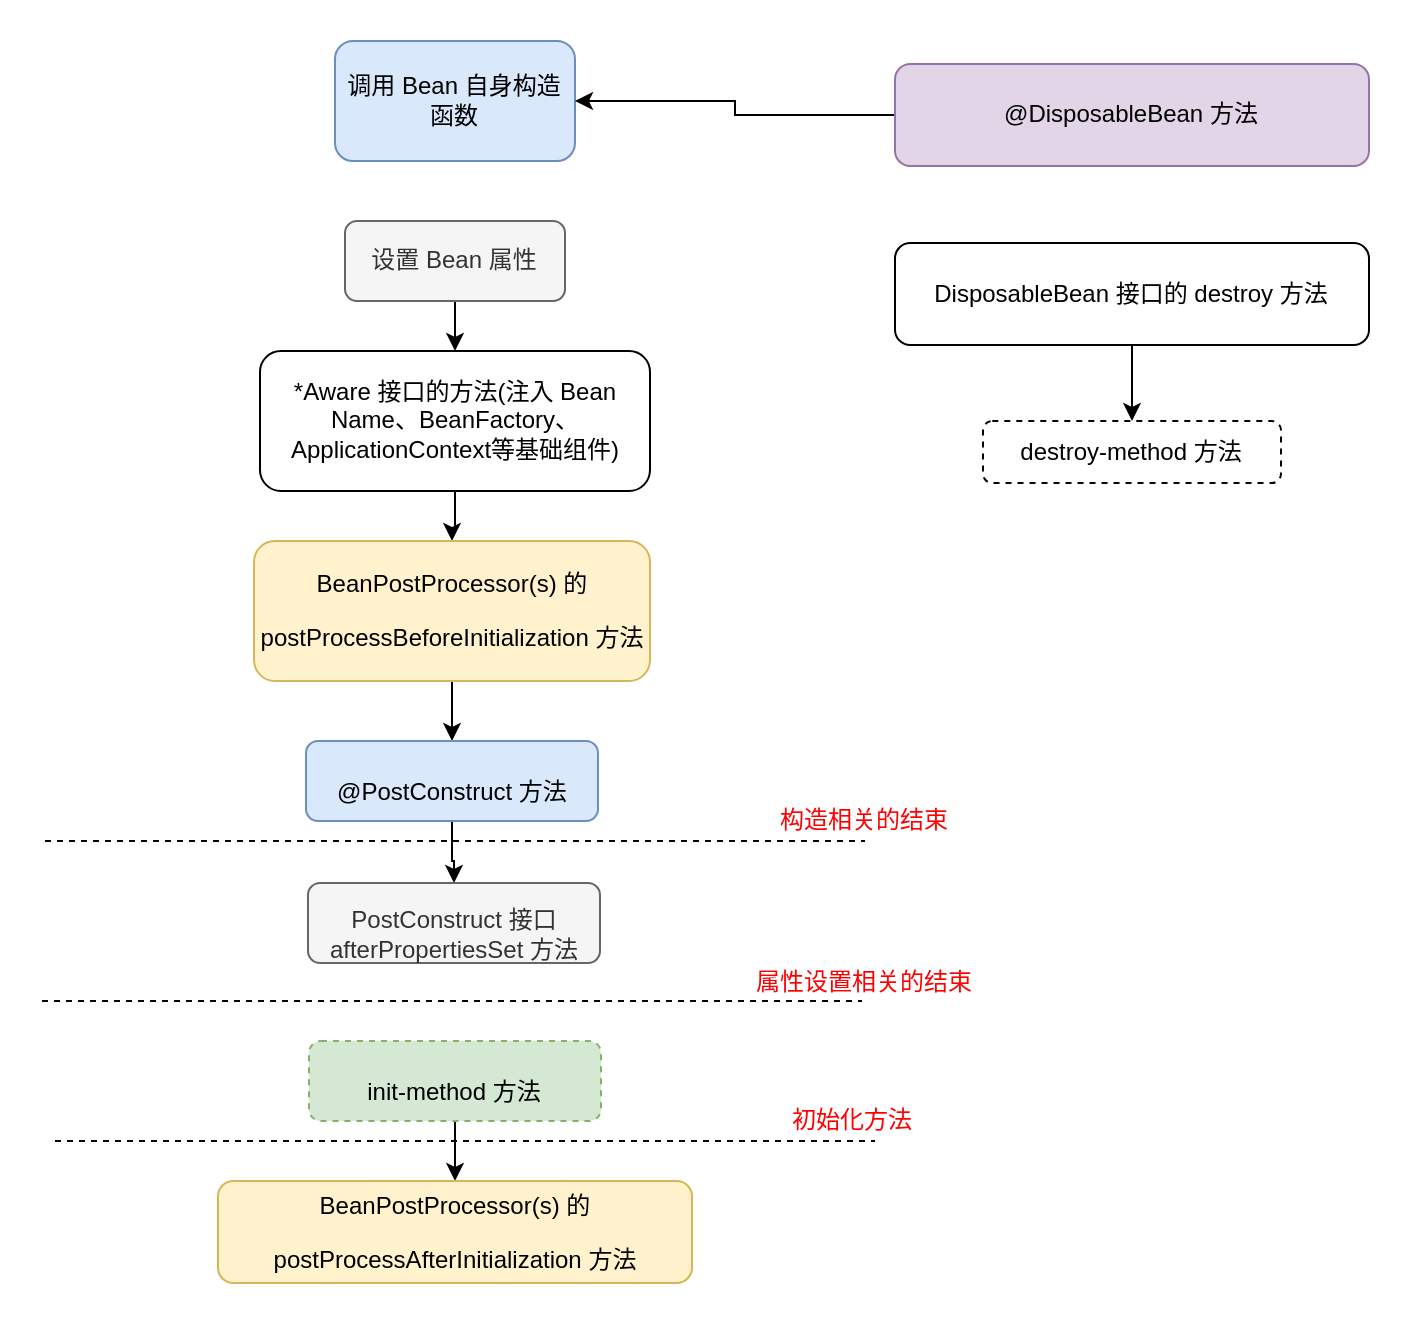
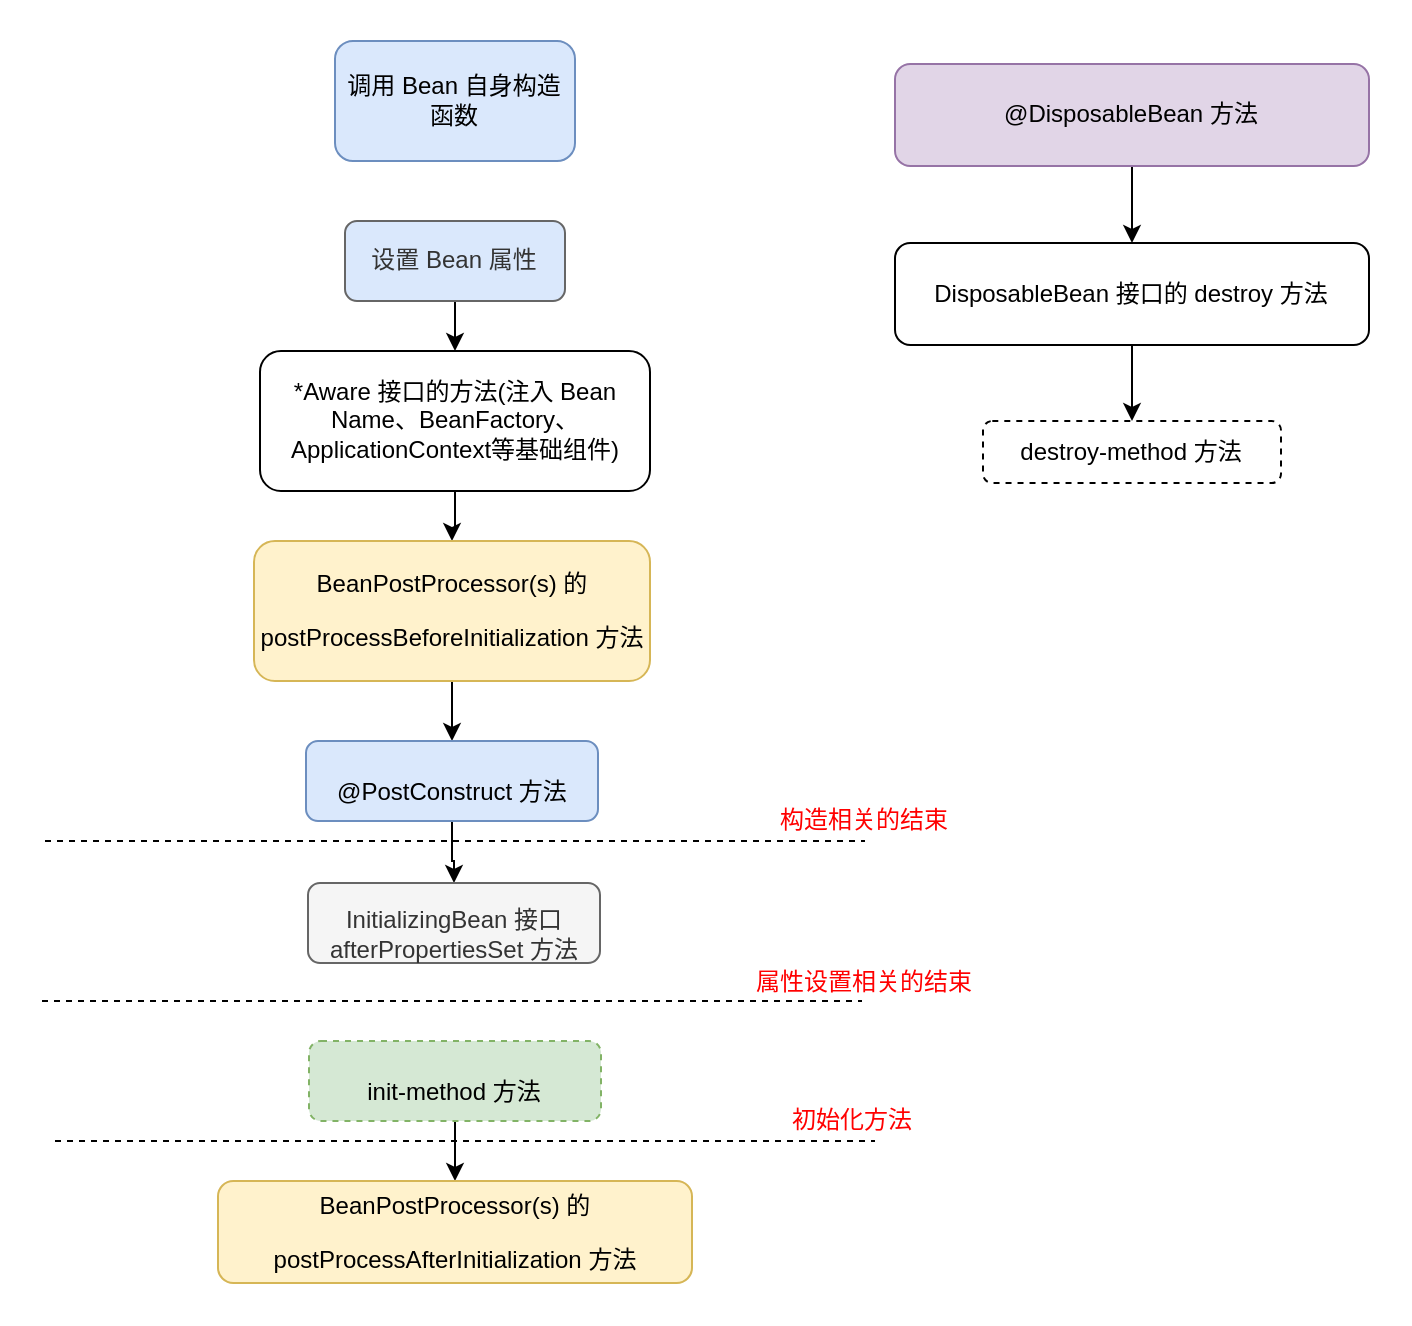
edge "@DisposableBean 方法" -> "调用 Bean 自身构造函数": now "@DisposableBean 方法" -> "DisposableBean 接口的 destroy 方法"
node "设置 Bean 属性": fillcolor #f5f5f5 -> #dae8fc
node "PostConstruct 接口 afterPropertiesSet 方法": label "PostConstruct 接口 afterPropertiesSet 方法" -> "InitializingBean 接口 afterPropertiesSet 方法"
